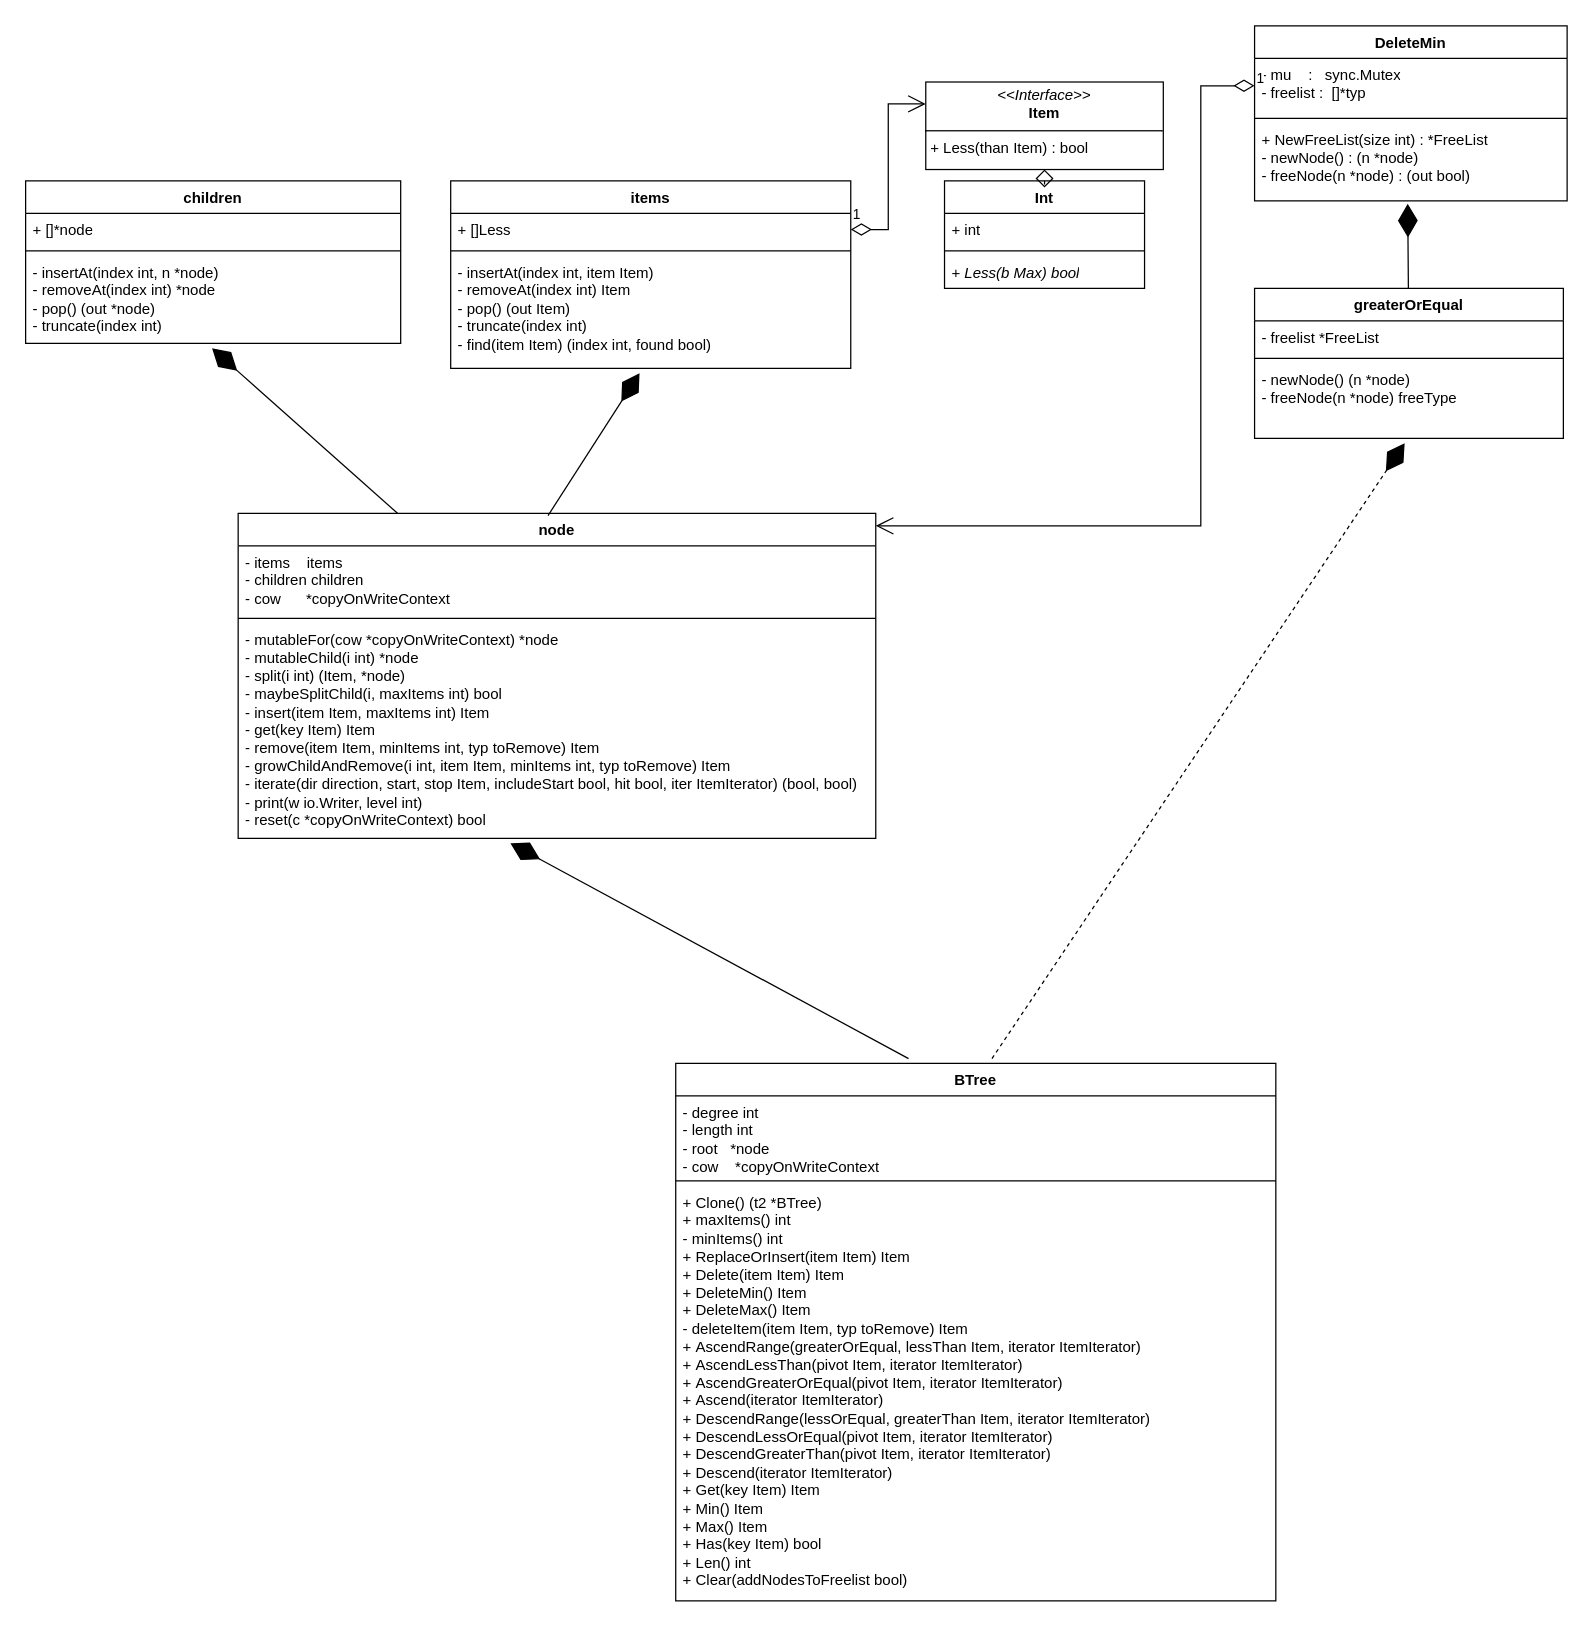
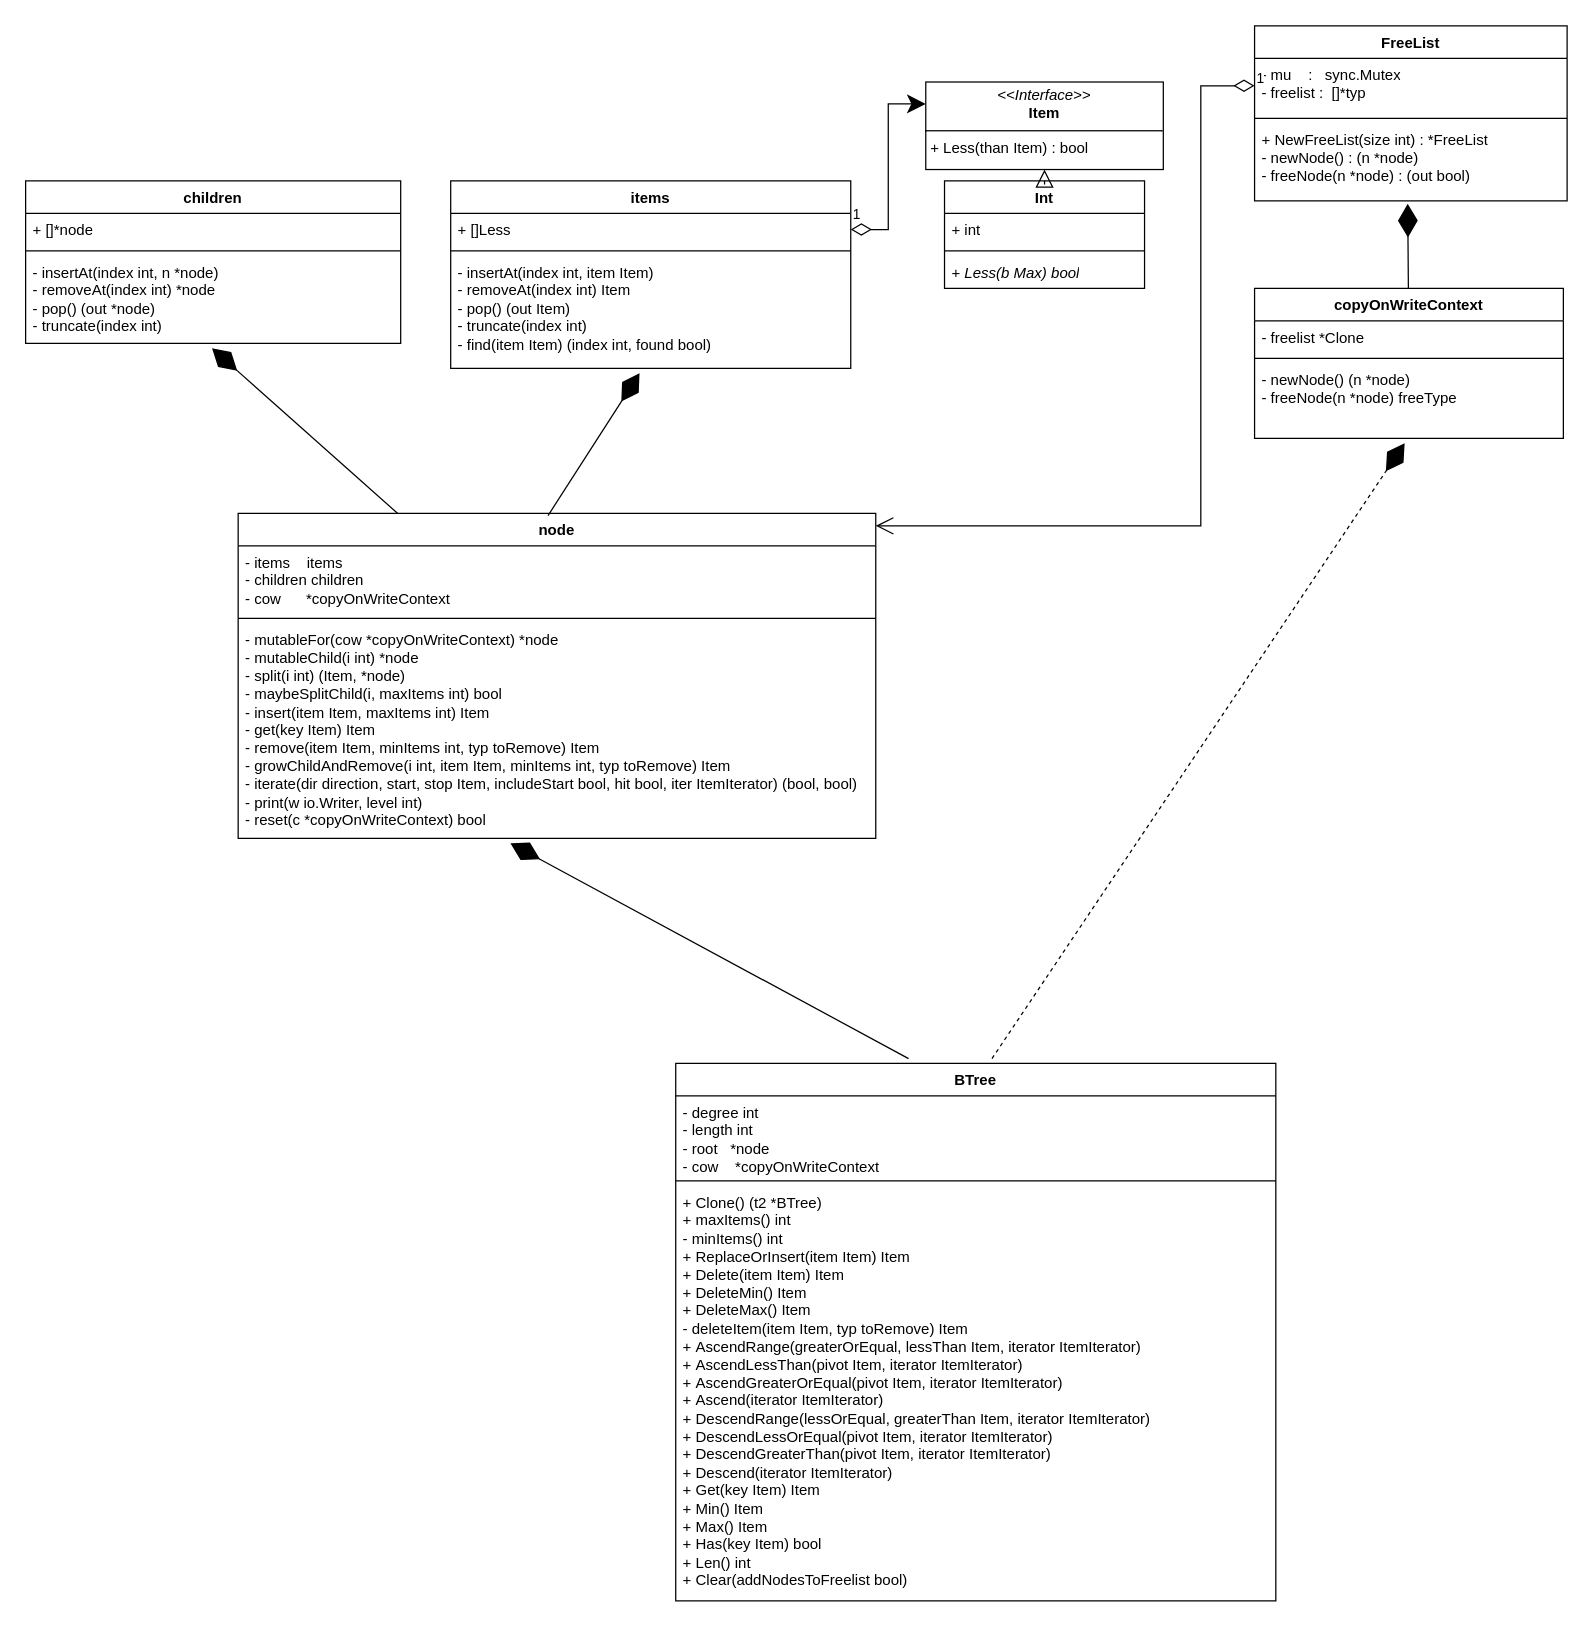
node "DeleteMin": label "DeleteMin" -> "FreeList"
edge "<<Interface>> Item + Less(than Item) : bool" -- "+ []Less": arrowhead open -> classic
edge "Int" -> "<<Interface>> Item + Less(than Item) : bool": arrowhead diamond -> block
node "greaterOrEqual": label "greaterOrEqual" -> "copyOnWriteContext"
node "- freelist *FreeList": label "- freelist *FreeList" -> "- freelist *Clone"
